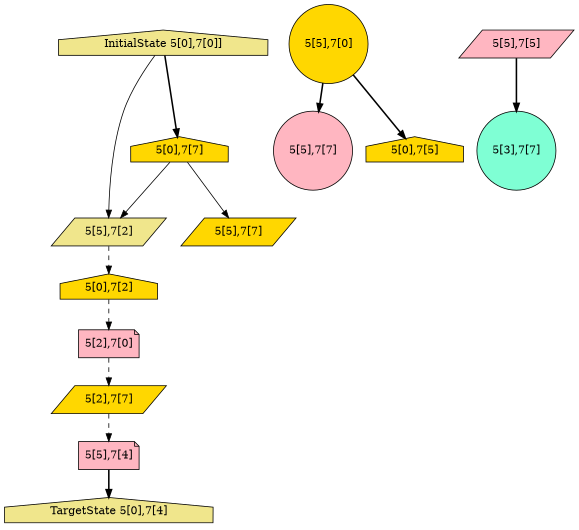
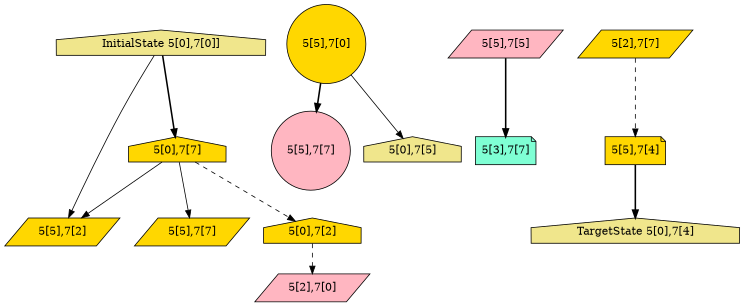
edge "5[5],7[0]" -> "5[0],7[5]": style bold -> solid
node "5[0],7[5]": fillcolor gold -> khaki
node "5[3],7[7]": shape circle -> note
node "5[5],7[2]": fillcolor khaki -> gold
edge "5[5],7[2]" -> "5[0],7[2]": now "5[0],7[7]" -> "5[0],7[2]"
node "5[2],7[0]": shape note -> parallelogram
edge "5[2],7[0]" -> "5[2],7[7]": removed
node "5[5],7[4]": fillcolor lightpink -> gold
